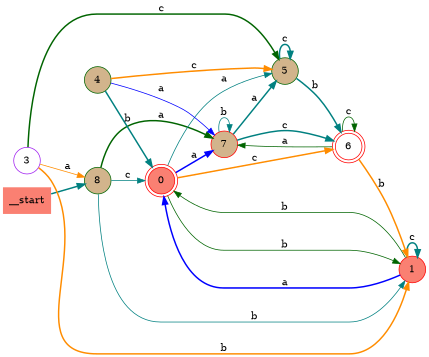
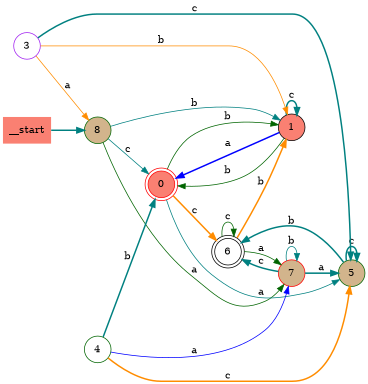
edge "3" -> "5": color darkgreen -> teal
node "4": fillcolor tan -> white
edge "8" -> "7": style bold -> solid
node "6": color red -> black
edge "0" -> "7": removed, label "a"
node "1": color red -> black
edge "3" -> "1": style bold -> solid
